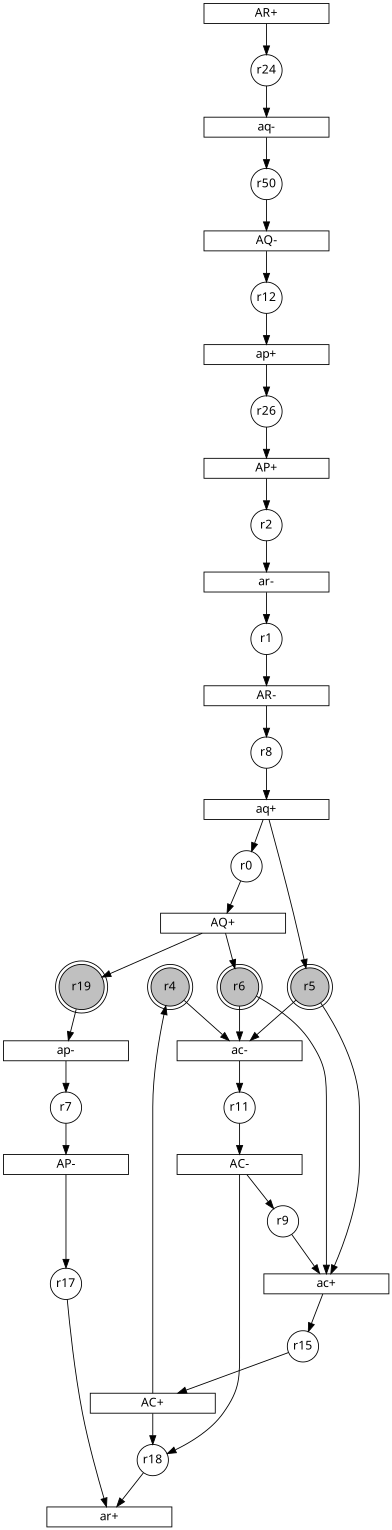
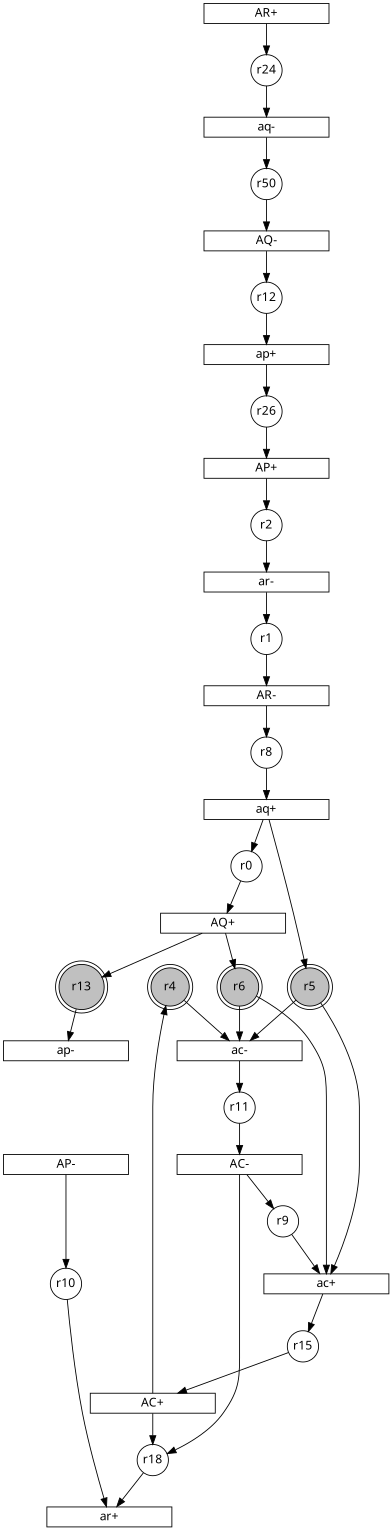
node "r19": label "r19" -> "r13"
node "r7": removed
node "r17": label "r17" -> "r10"
